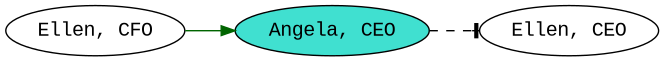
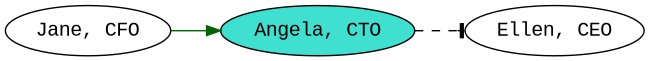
node "Ellen, CFO": label "Ellen, CFO" -> "Jane, CFO"
node "Angela, CEO": label "Angela, CEO" -> "Angela, CTO"
